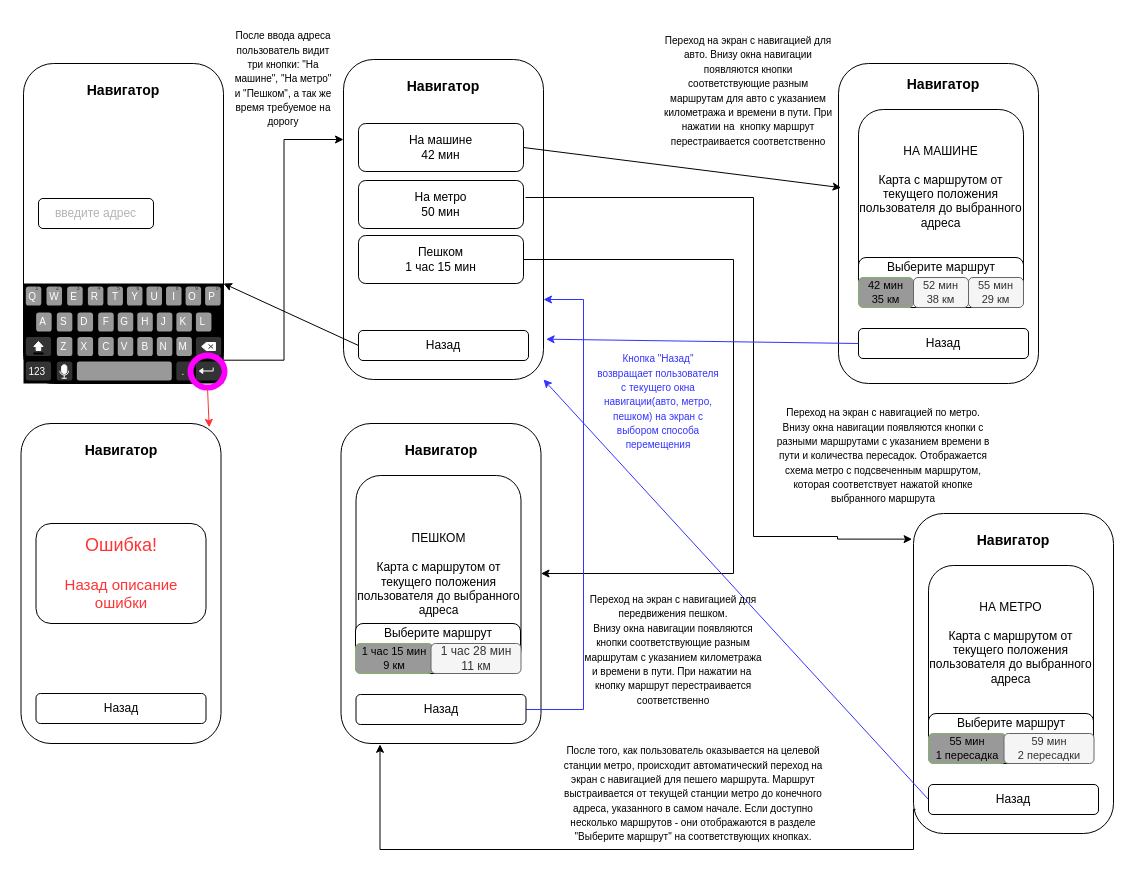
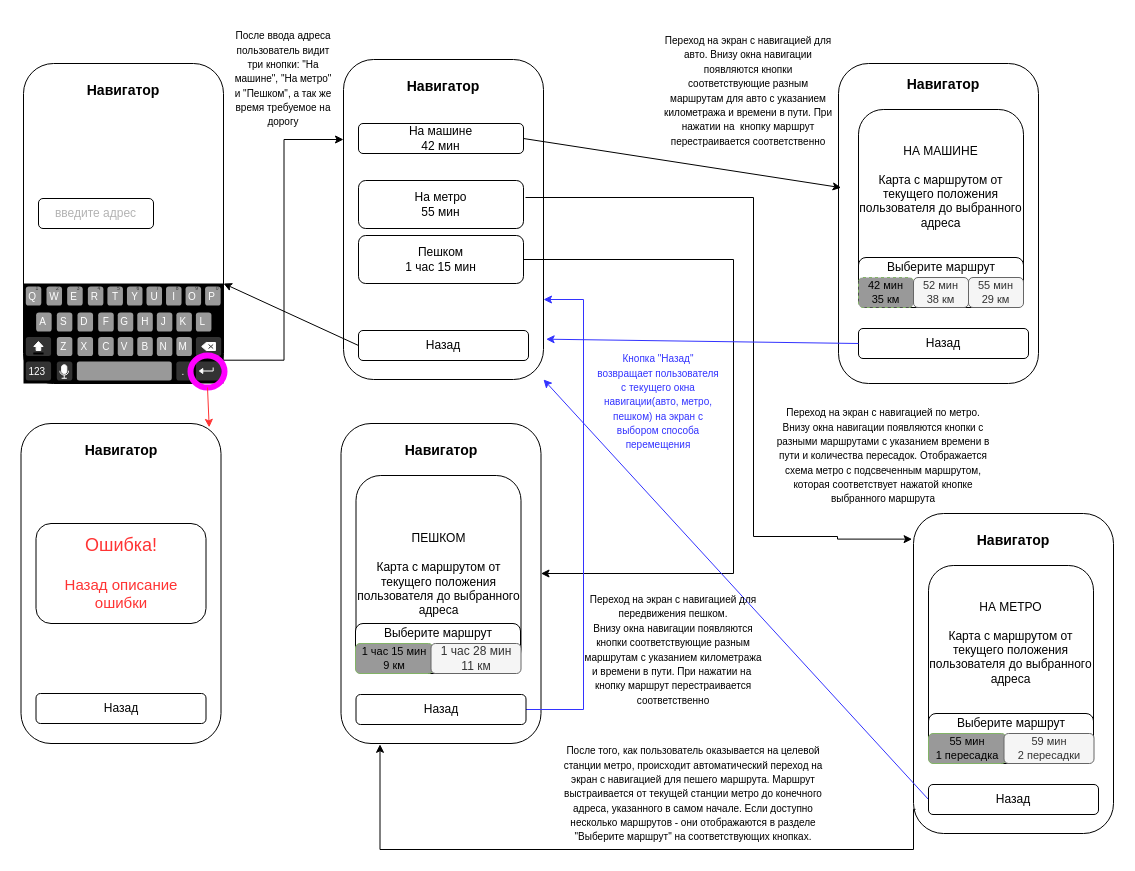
node "На машине 42 мин": size 165x48 -> 165x30
node "На метро 50 мин": label "На метро 50 мин" -> "На метро 55 мин"
node "42 мин 35 км": style solid -> dashed
